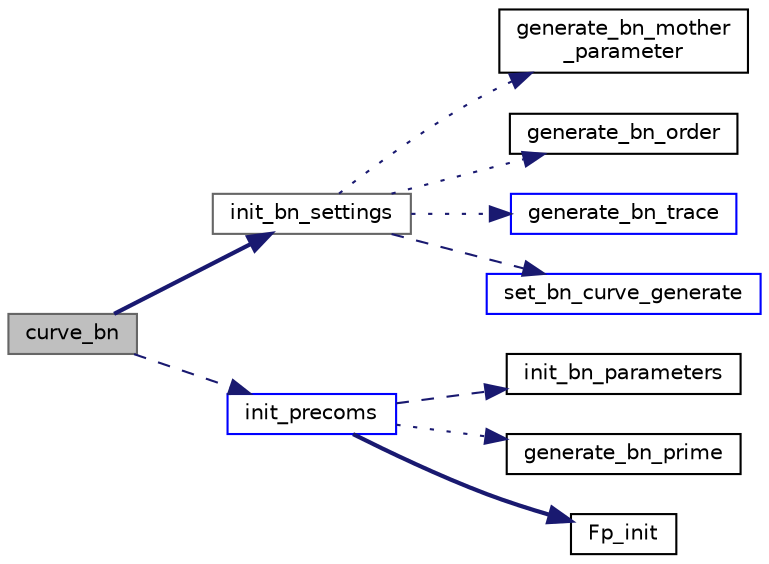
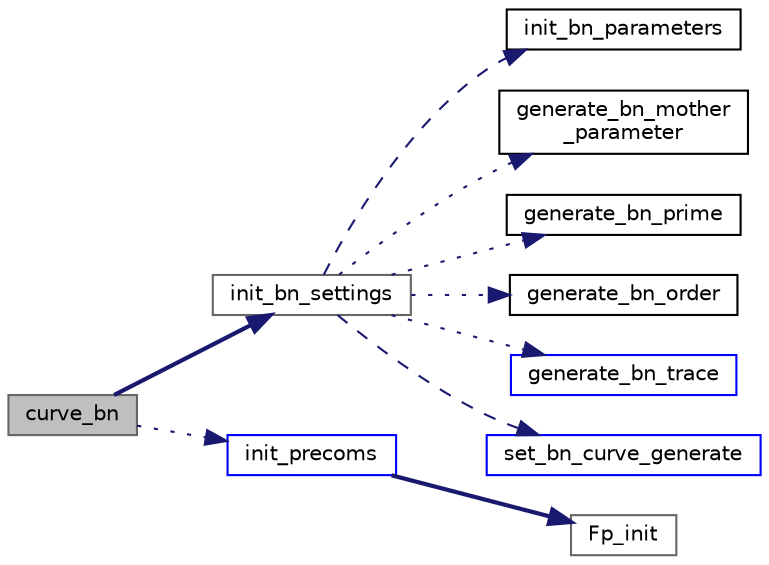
edge "curve_bn" -> "init_precoms": style dashed -> dotted
edge "init_precoms" -> "init_bn_parameters": now "init_bn_settings" -> "init_bn_parameters"
edge "init_precoms" -> "generate_bn_prime": now "init_bn_settings" -> "generate_bn_prime"
node "Fp_init": color black -> gray40
